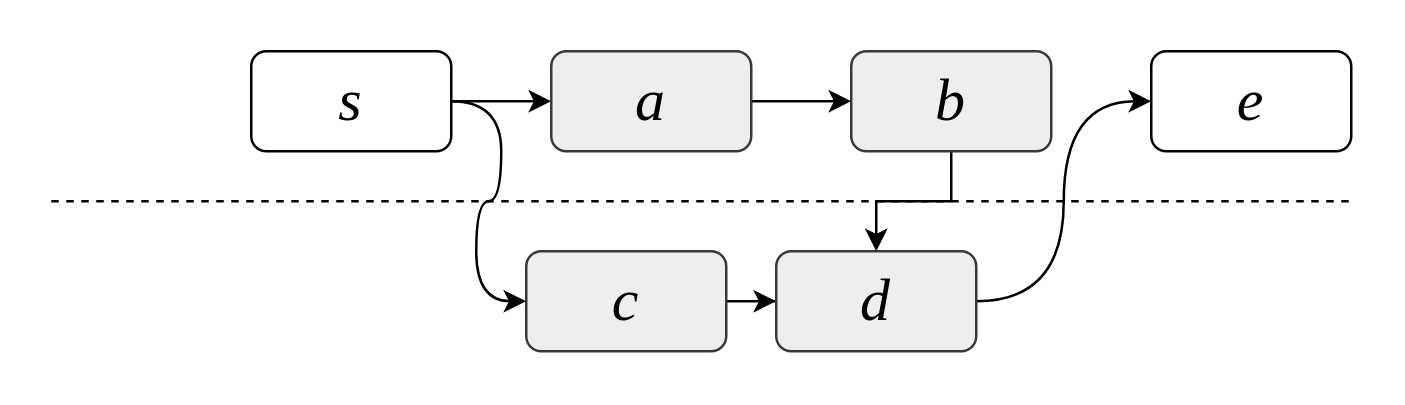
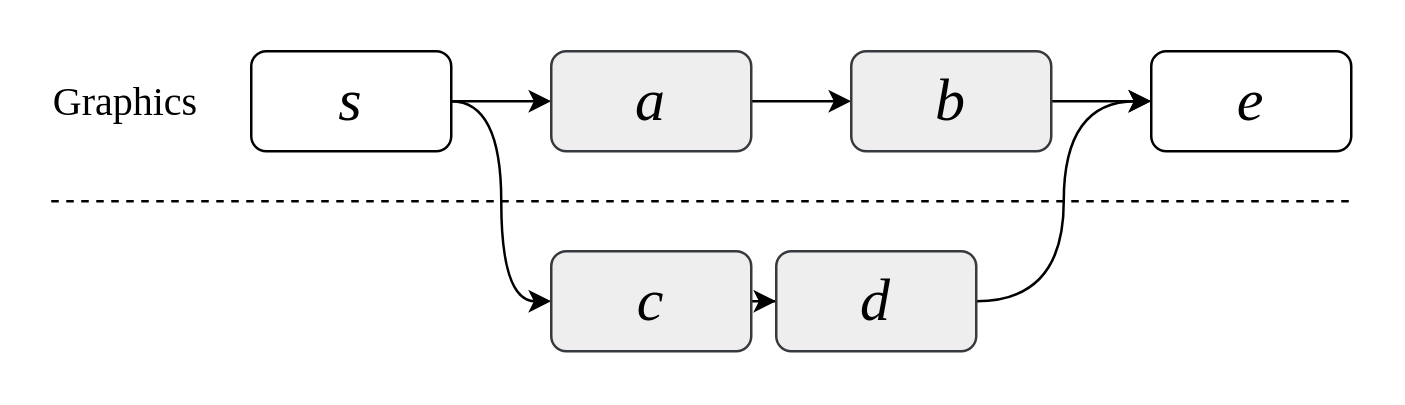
node "Graphics": added
edge "b" -> "d": now "b" -> "e"
node "c": moved (626, 301) -> (651, 301)
